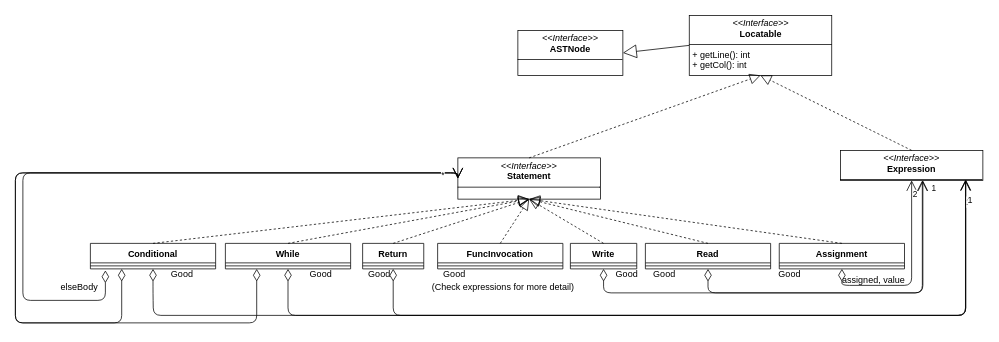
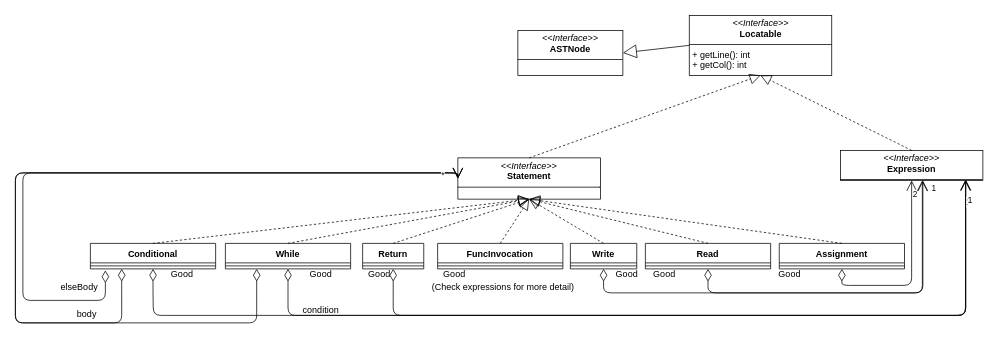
node "assigned, value": removed
node "condition": added
node "body": added
